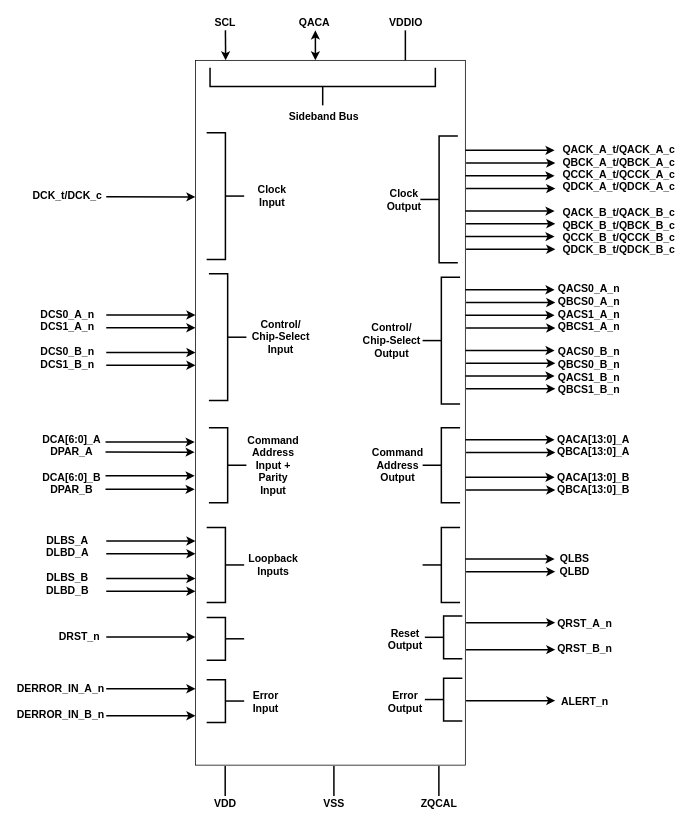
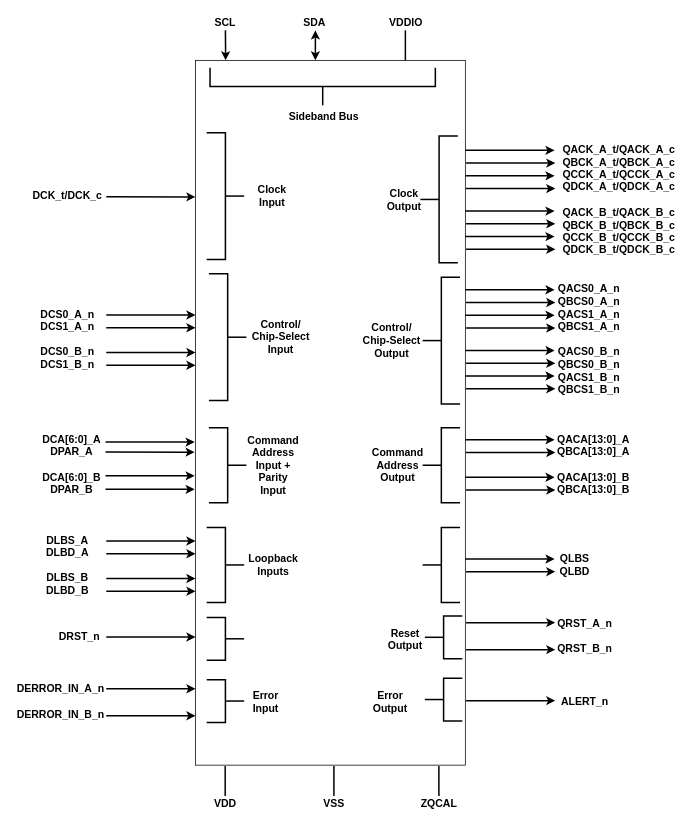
node "QACA": label "QACA" -> "SDA"
node "Error Output": moved (405, 701) -> (390, 701)
